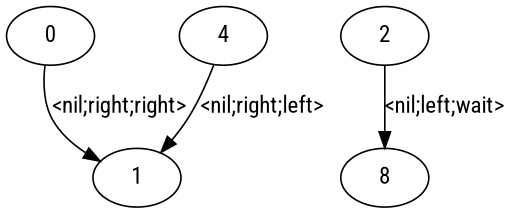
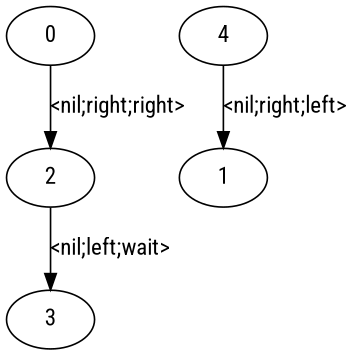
edge "0" -> "1": now "0" -> "2"
node "8": label "8" -> "3"
